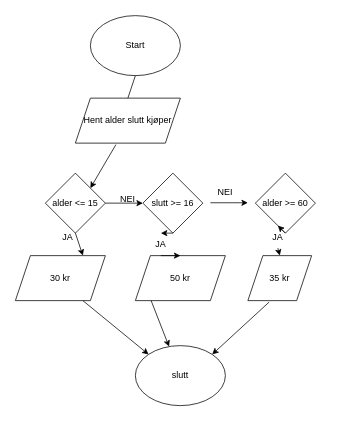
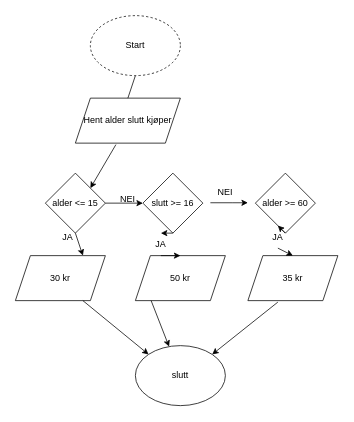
node "Start": style solid -> dashed
node "35 kr": size 64x45 -> 90x45
